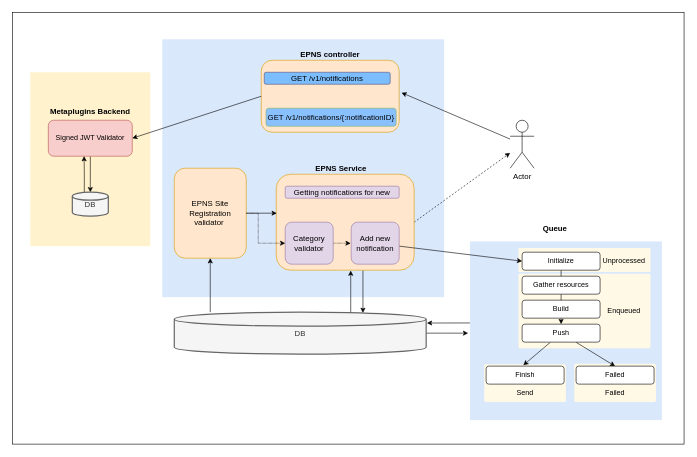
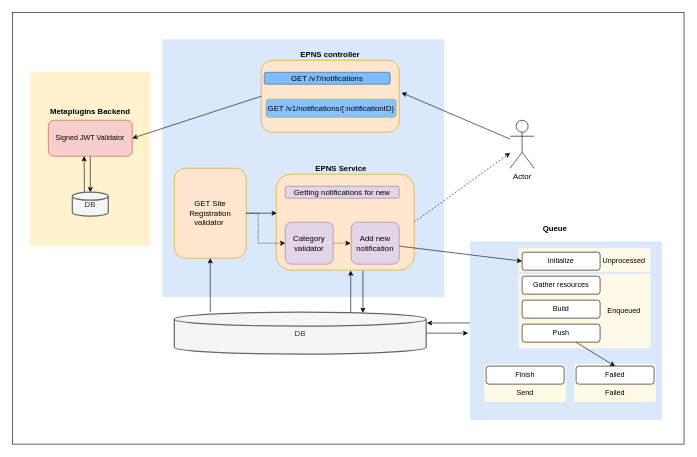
node "GET /v1/notifications": label "GET /v1/notifications" -> "GET /v7/notifications"
node "GET /v1/notifications/{:notificationID}": moved (331, 117) -> (331, 108)
node "EPNS Site Registration validator": label "EPNS Site Registration validator" -> "GET Site Registration validator"
edge "Initialize" -> "Push": removed
edge "Push" -> "Finish": removed
